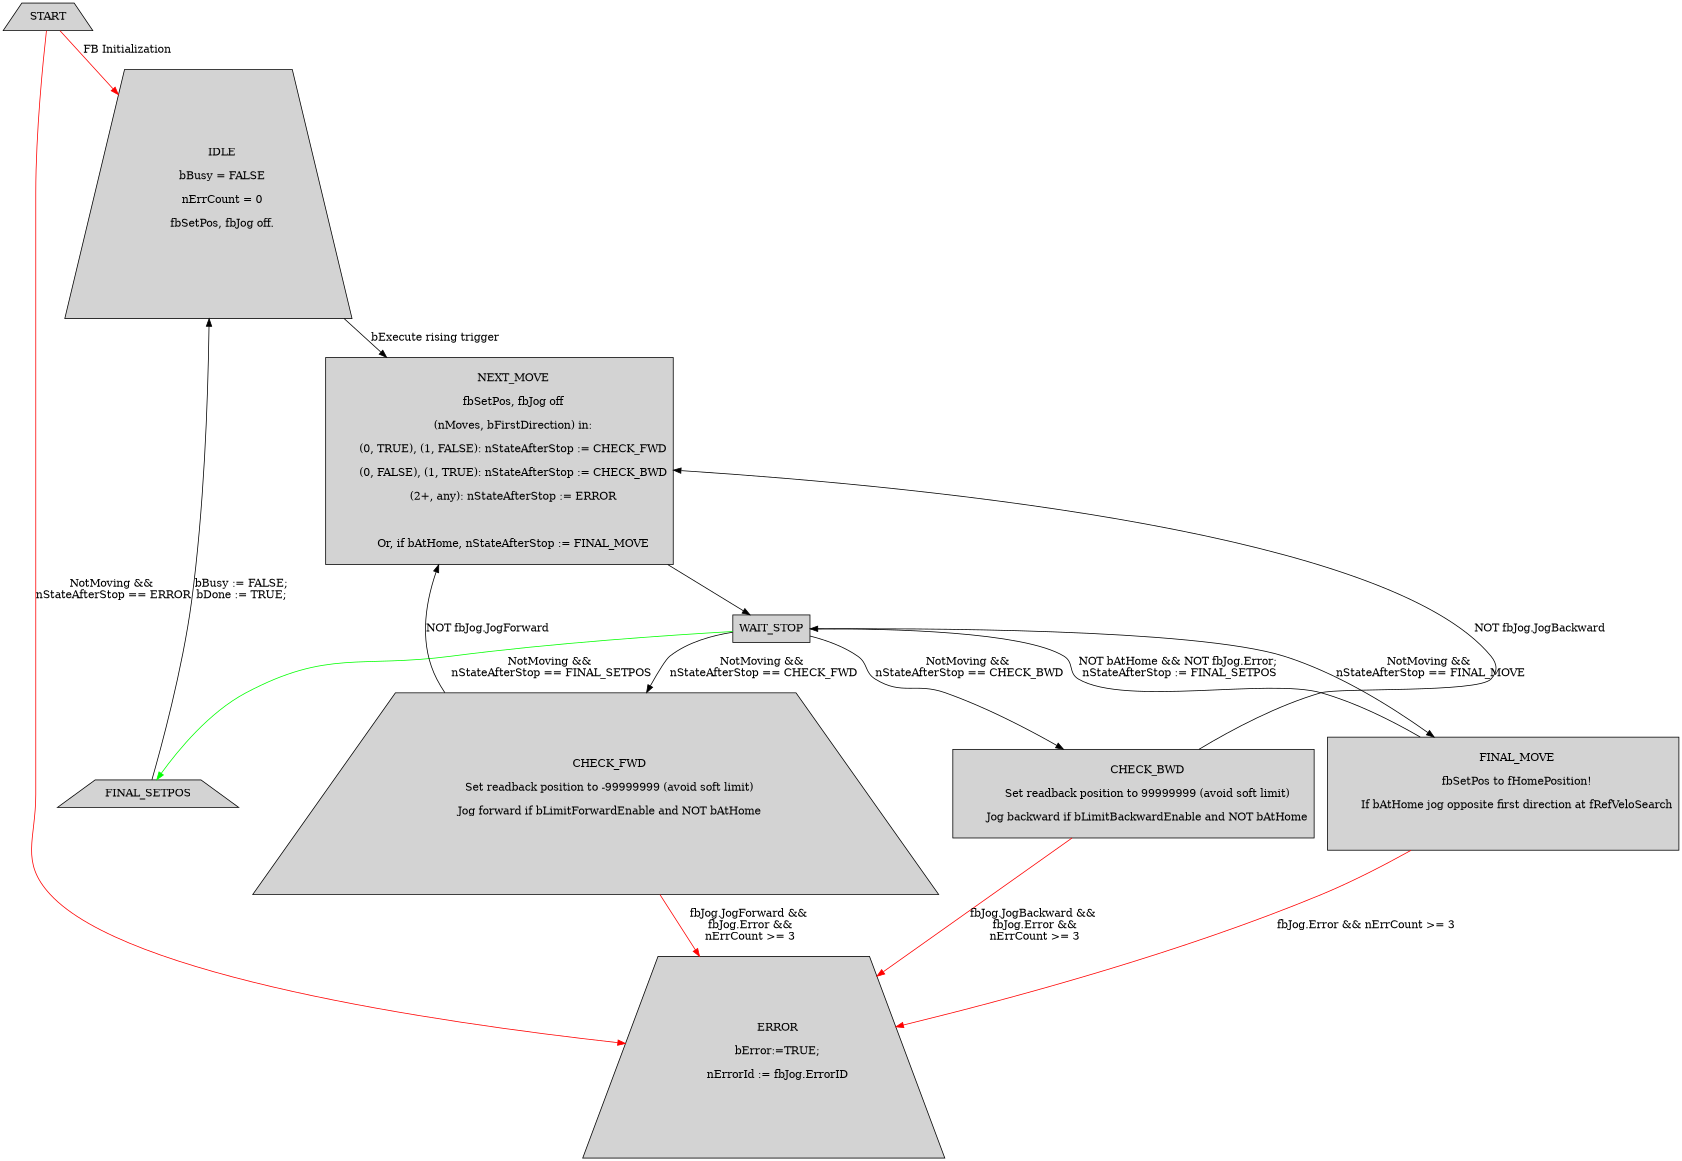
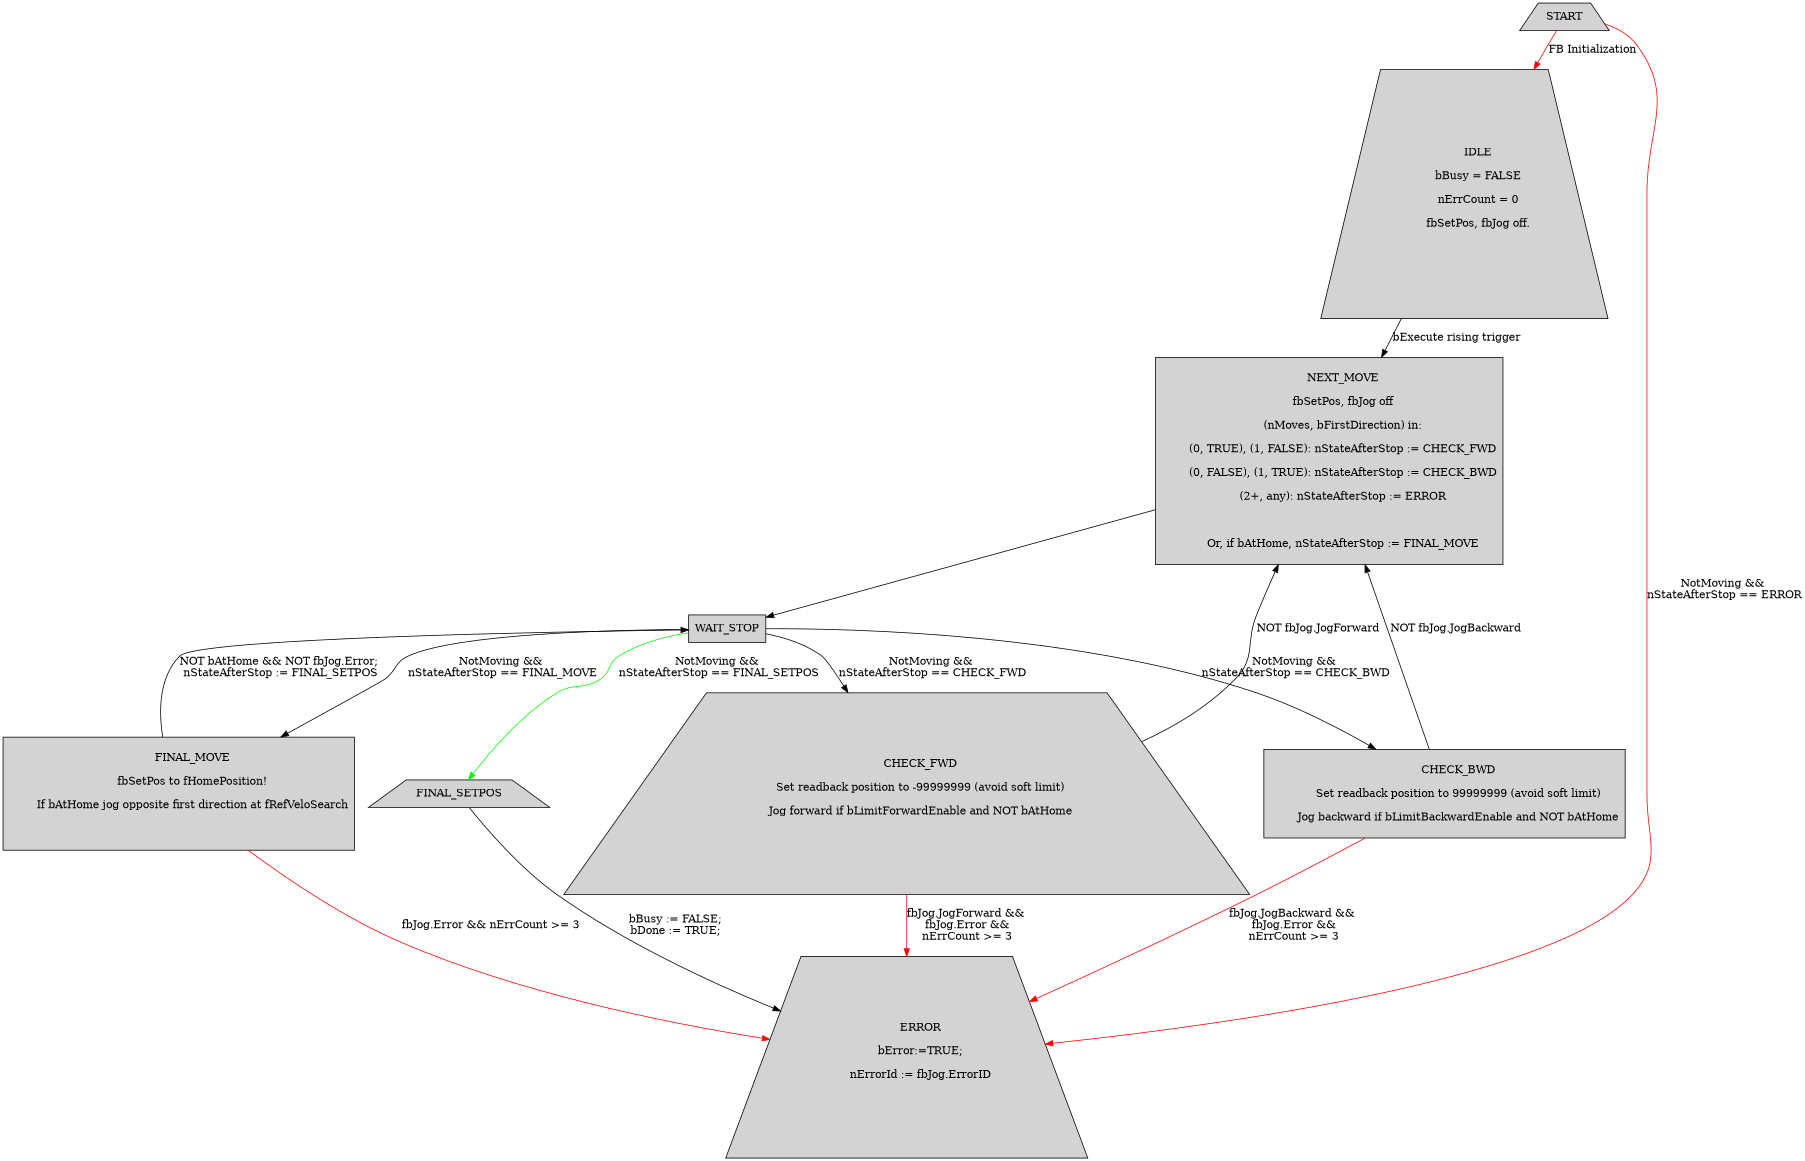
edge "FINAL_SETPOS" -> "IDLE bBusy = FALSE nErrCount = 0 fbSetPos, fbJog off.": now "FINAL_SETPOS" -> "ERROR bError:=TRUE; nErrorId := fbJog.ErrorID"
